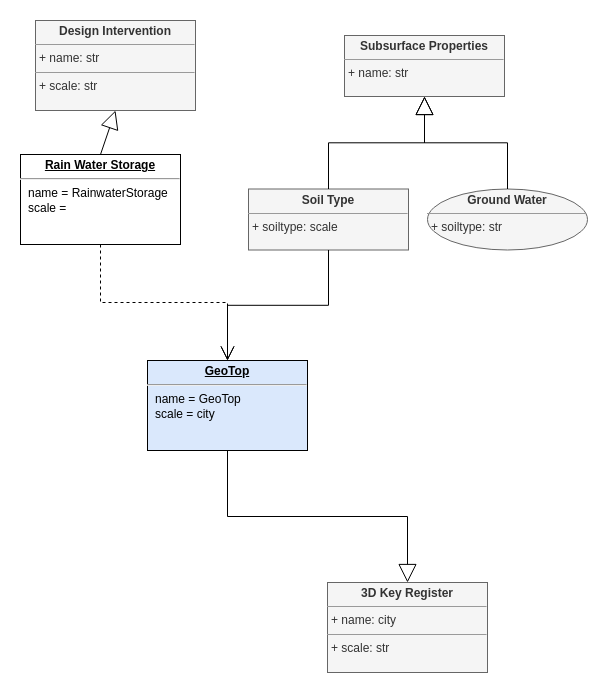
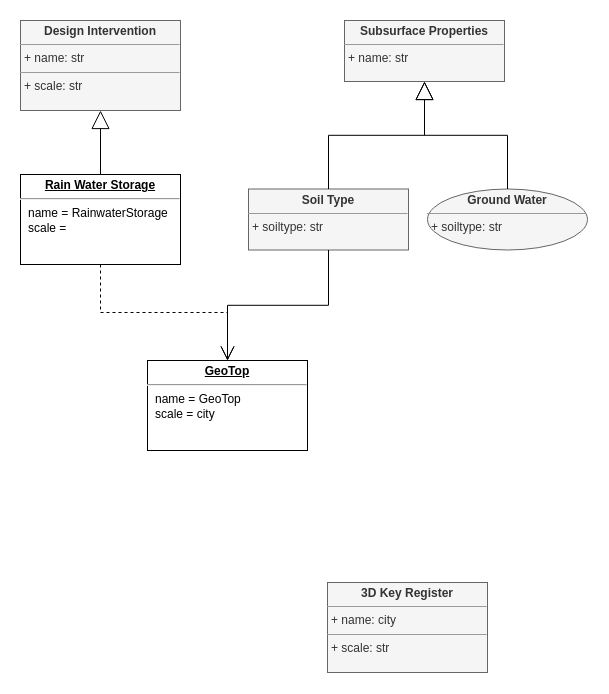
node "Design Intervention + name: str + scale: str": moved (116, 66) -> (101, 66)
node "Subsurface Properties + name: str": moved (425, 66) -> (425, 51)
node "Rain Water Storage name = RainwaterStorage scale =": moved (101, 200) -> (101, 220)
node "Soil Type + soiltype: scale": label "Soil Type + soiltype: scale" -> "Soil Type + soiltype: str"
node "GeoTop name = GeoTop scale = city": fillcolor #dae8fc -> #ffffff
edge "GeoTop name = GeoTop scale = city" -> "3D Key Register + name: city + scale: str": removed
